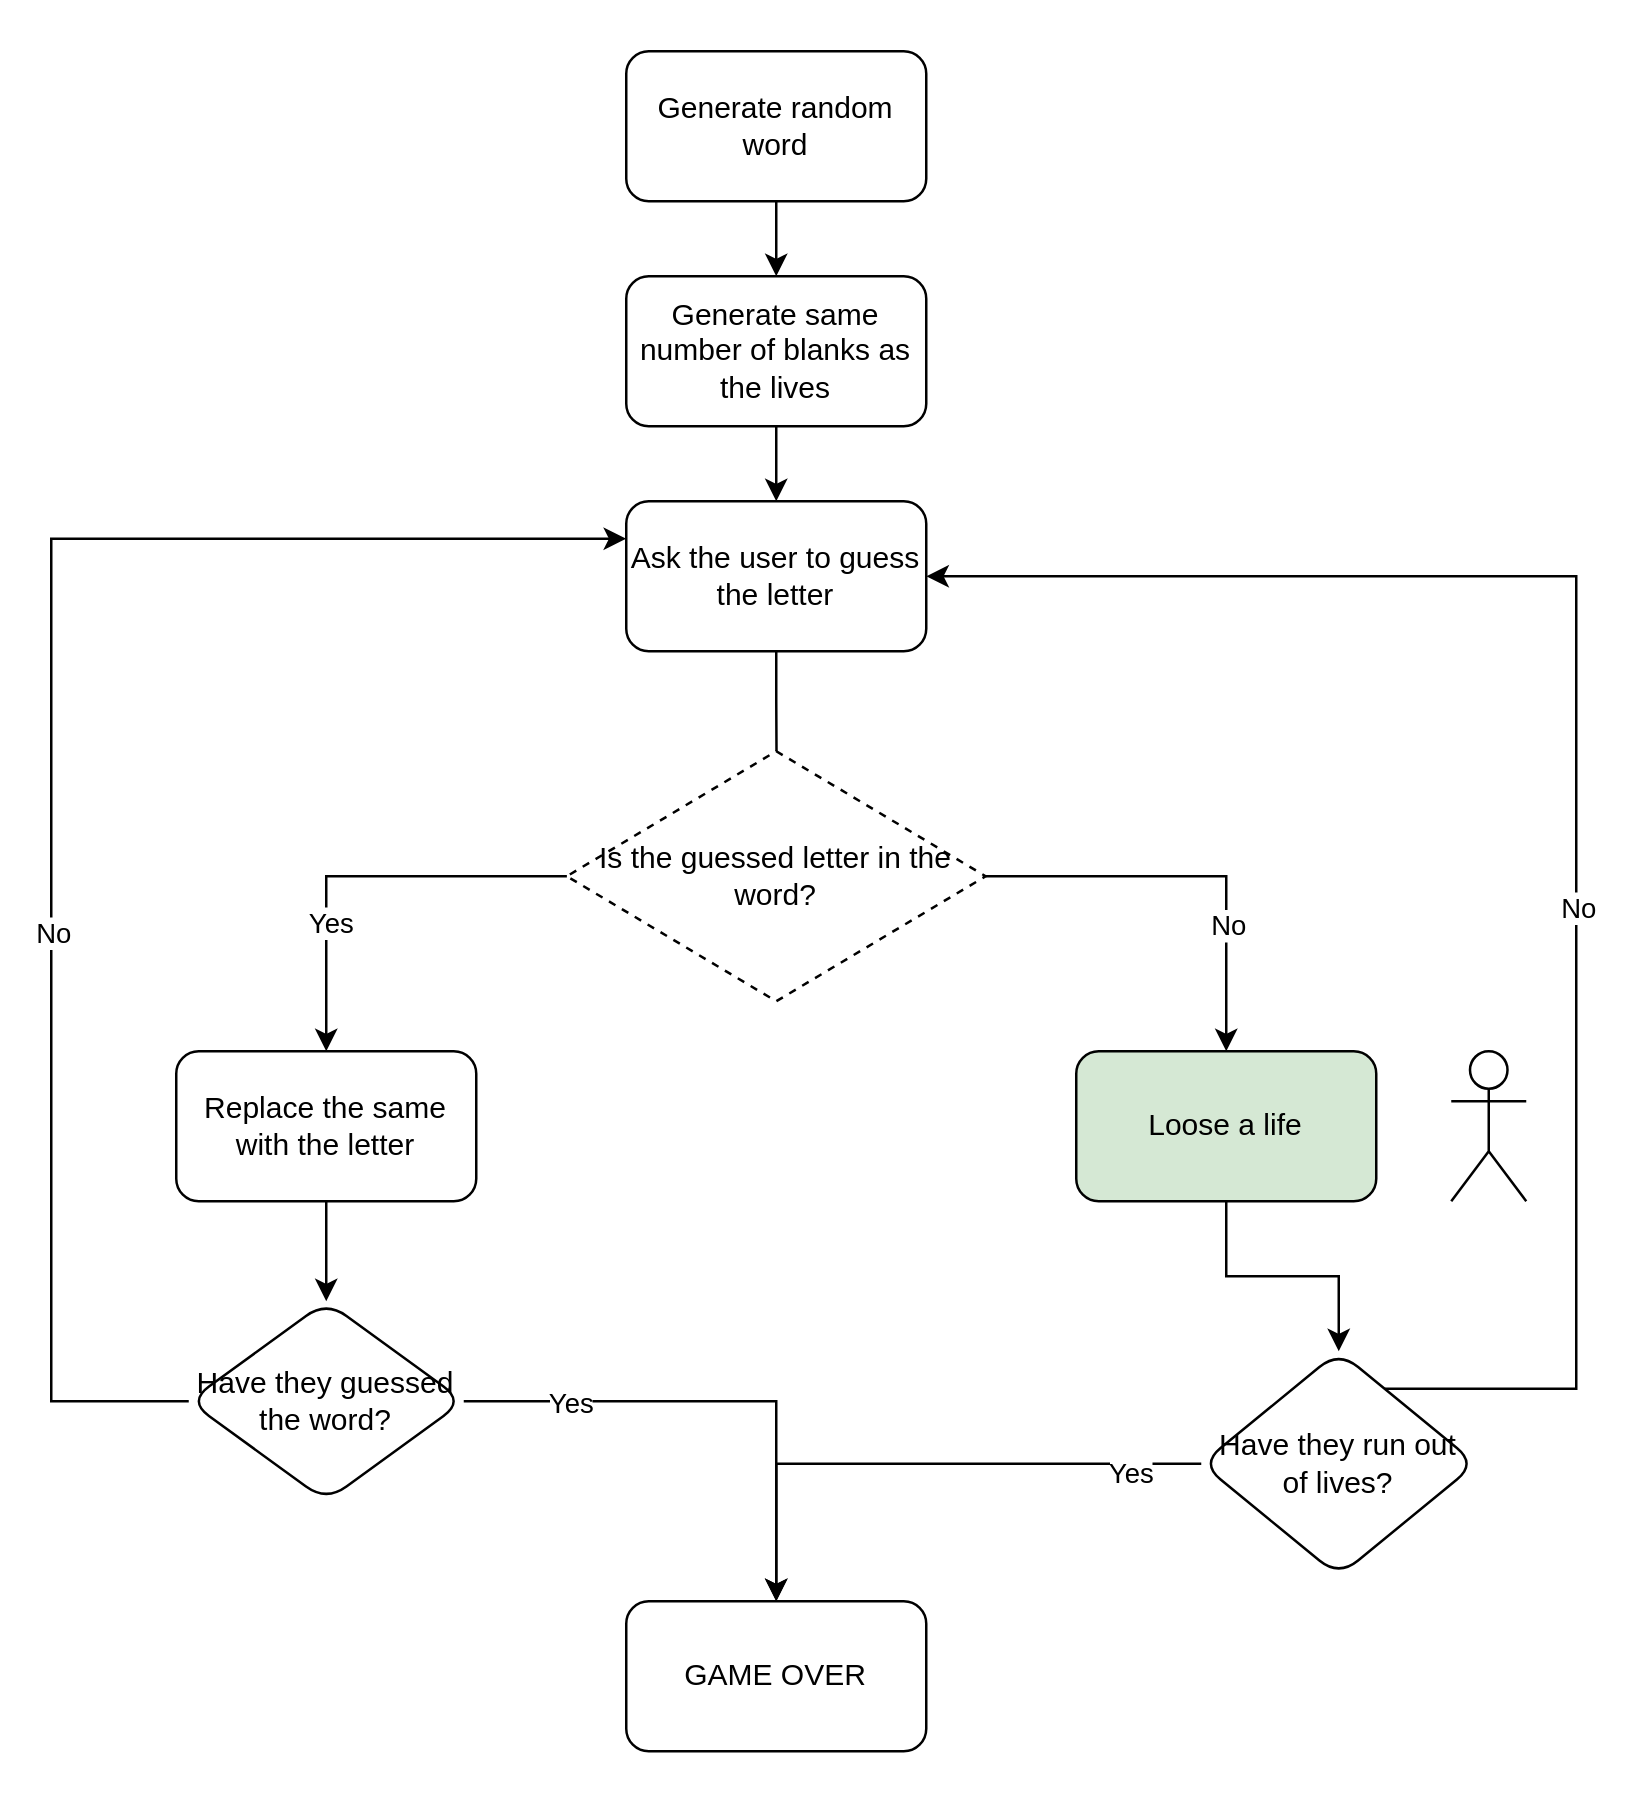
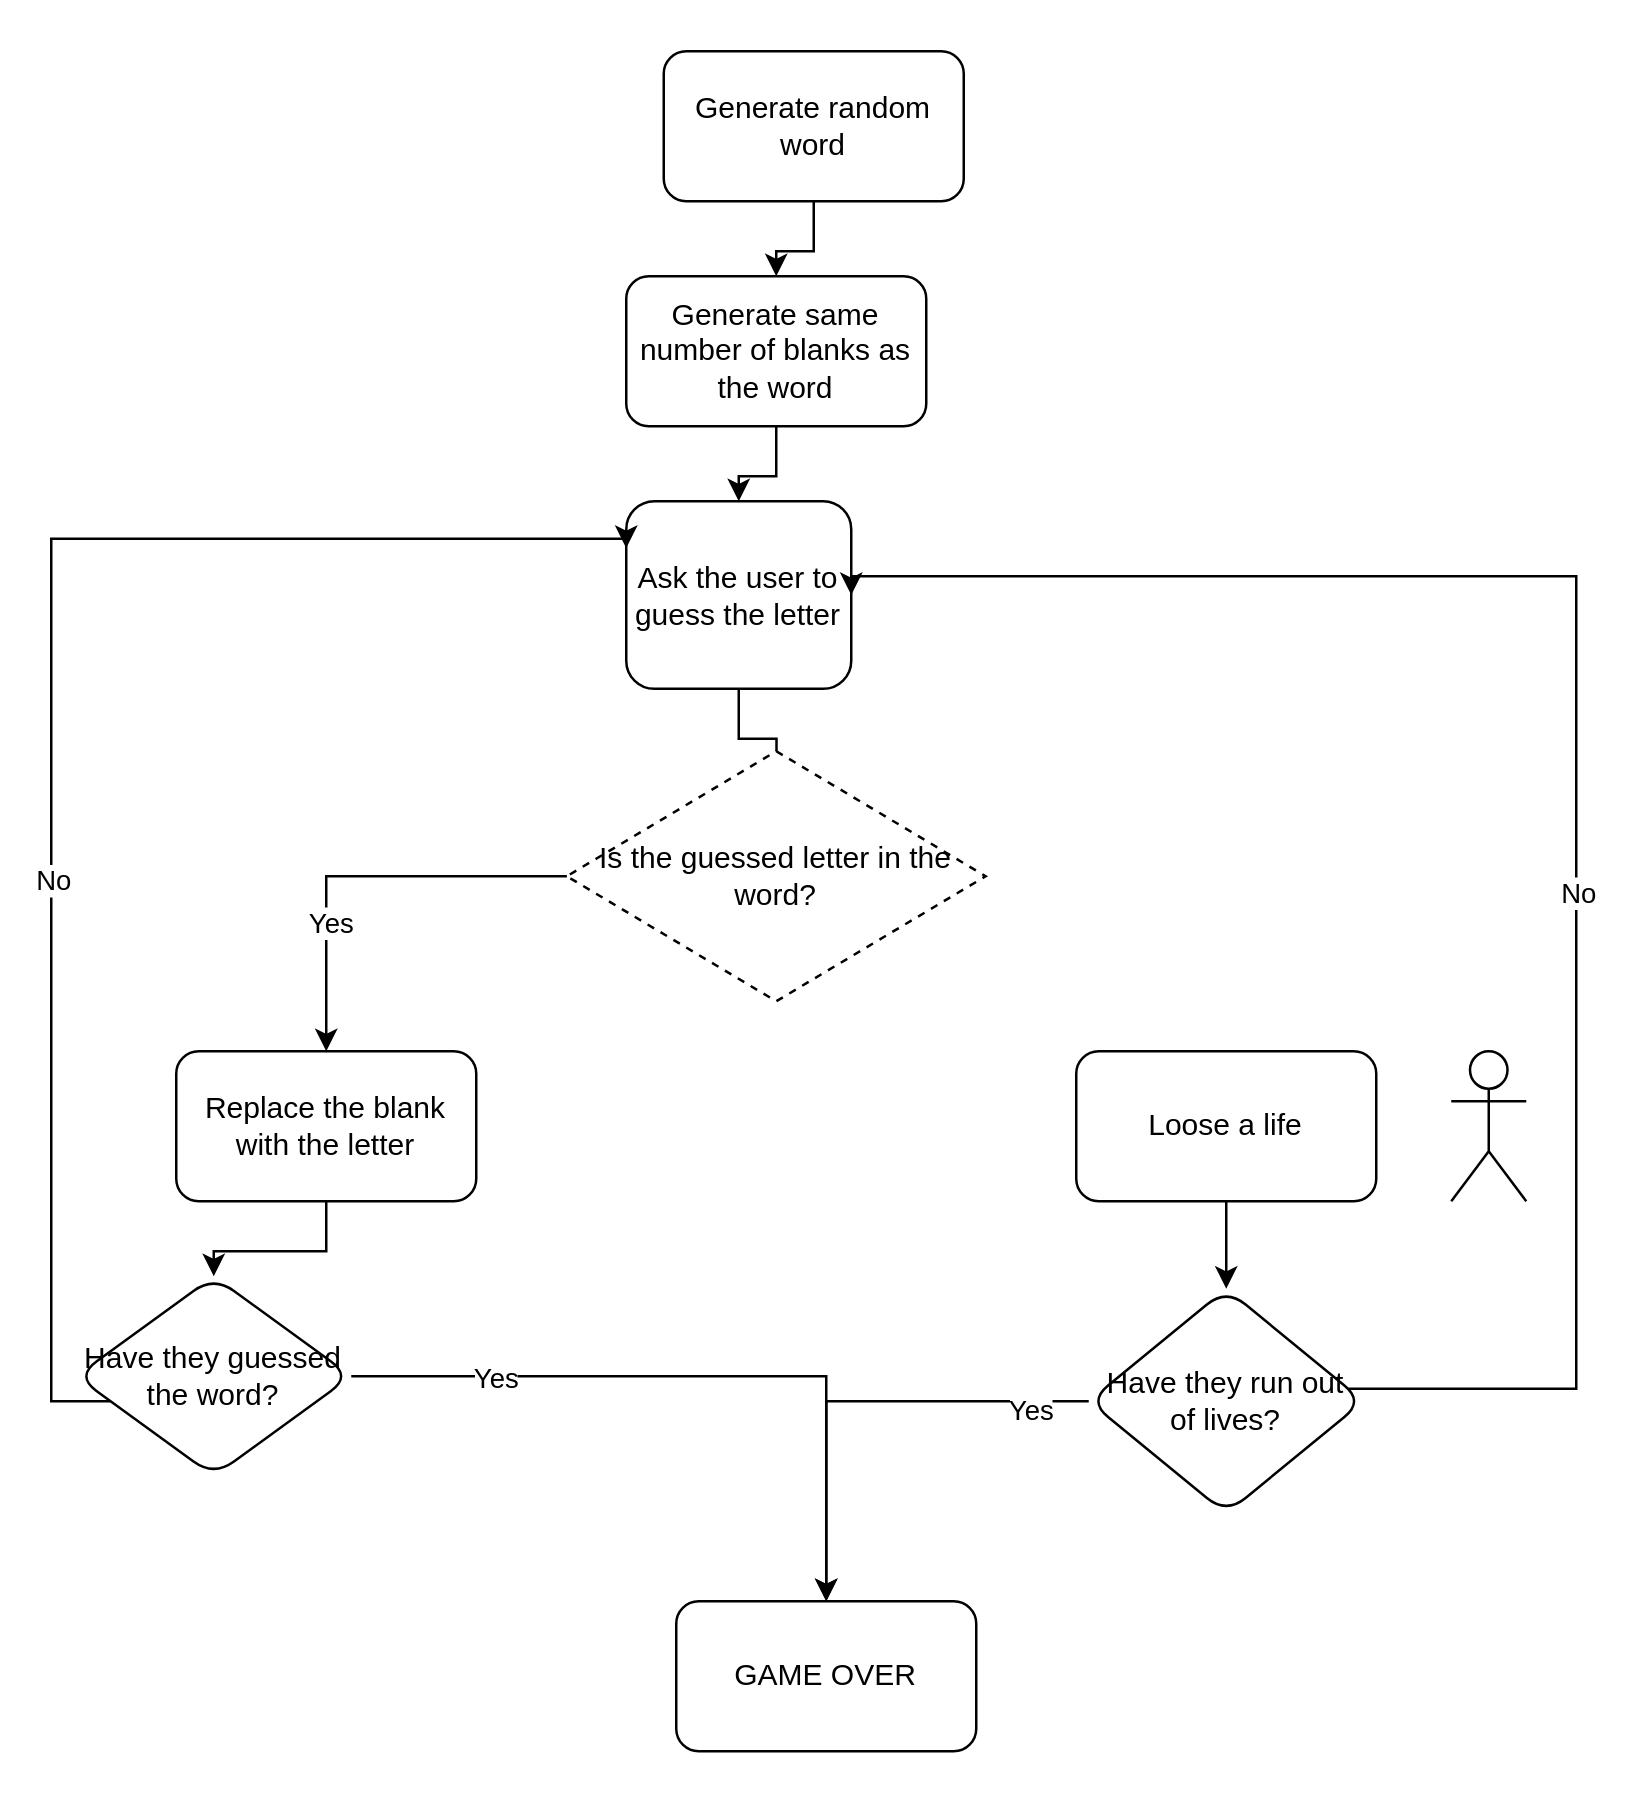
node "Generate random word": moved (776, 126) -> (814, 126)
node "Generate same number of blanks as the lives": label "Generate same number of blanks as the lives" -> "Generate same number of blanks as the word"
node "Ask the user to guess the letter": size 300x150 -> 225x188
edge "Is the guessed letter in the word?" -> "Loose a life": removed, label "No"
node "Replace the same with the letter": label "Replace the same with the letter" -> "Replace the blank with the letter"
node "Loose a life": fillcolor #d5e8d4 -> #ffffff
node "Have they guessed the word?": moved (326, 1401) -> (214, 1376)
node "Have they run out of lives?": moved (1339, 1464) -> (1226, 1401)
node "GAME OVER": moved (776, 1676) -> (826, 1676)
